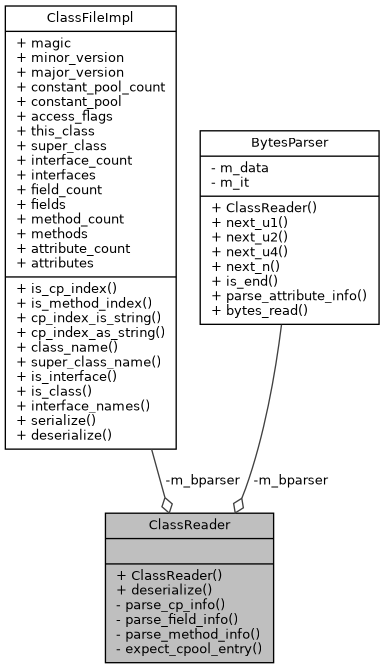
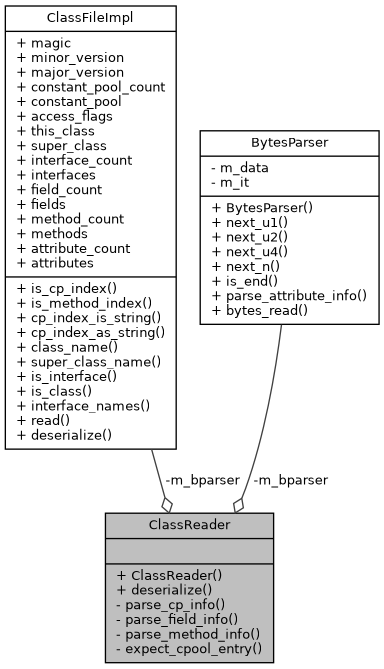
node "BytesParser": text "+ ClassReader()" -> "+ BytesParser()"
node "ClassFileImpl": text "+ serialize()" -> "+ read()"
